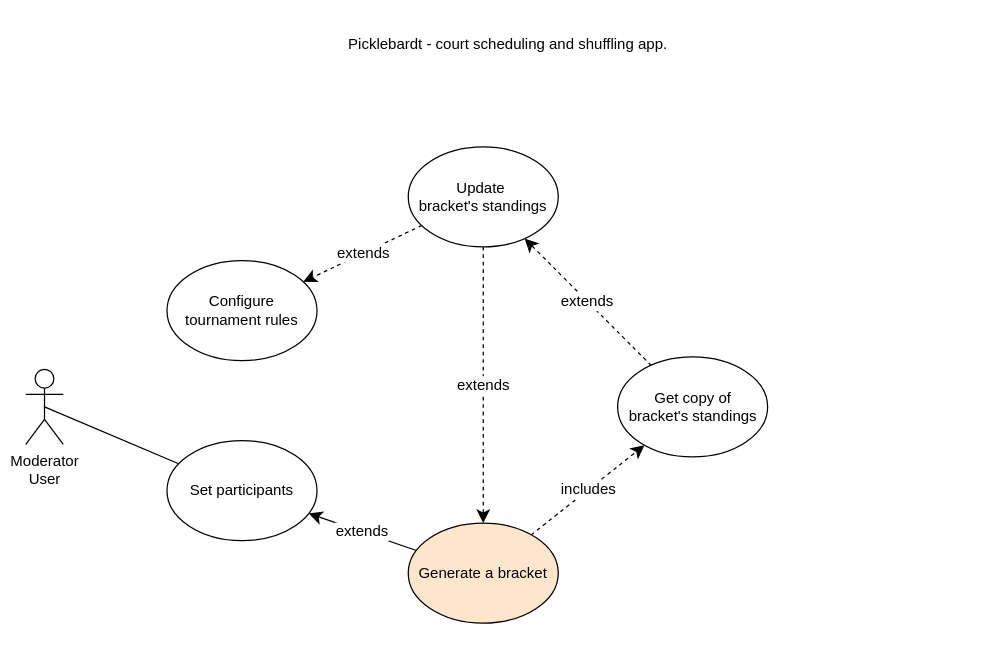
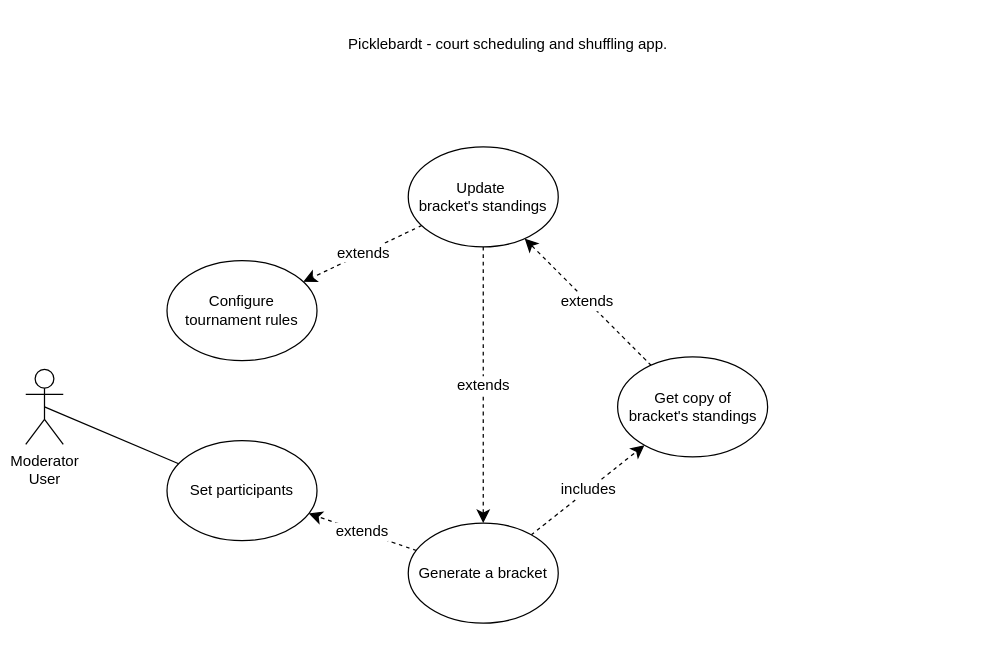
edge "Generate a bracket" -> "Set participants": style solid -> dashed
node "Generate a bracket": fillcolor #ffe6cc -> #ffffff
